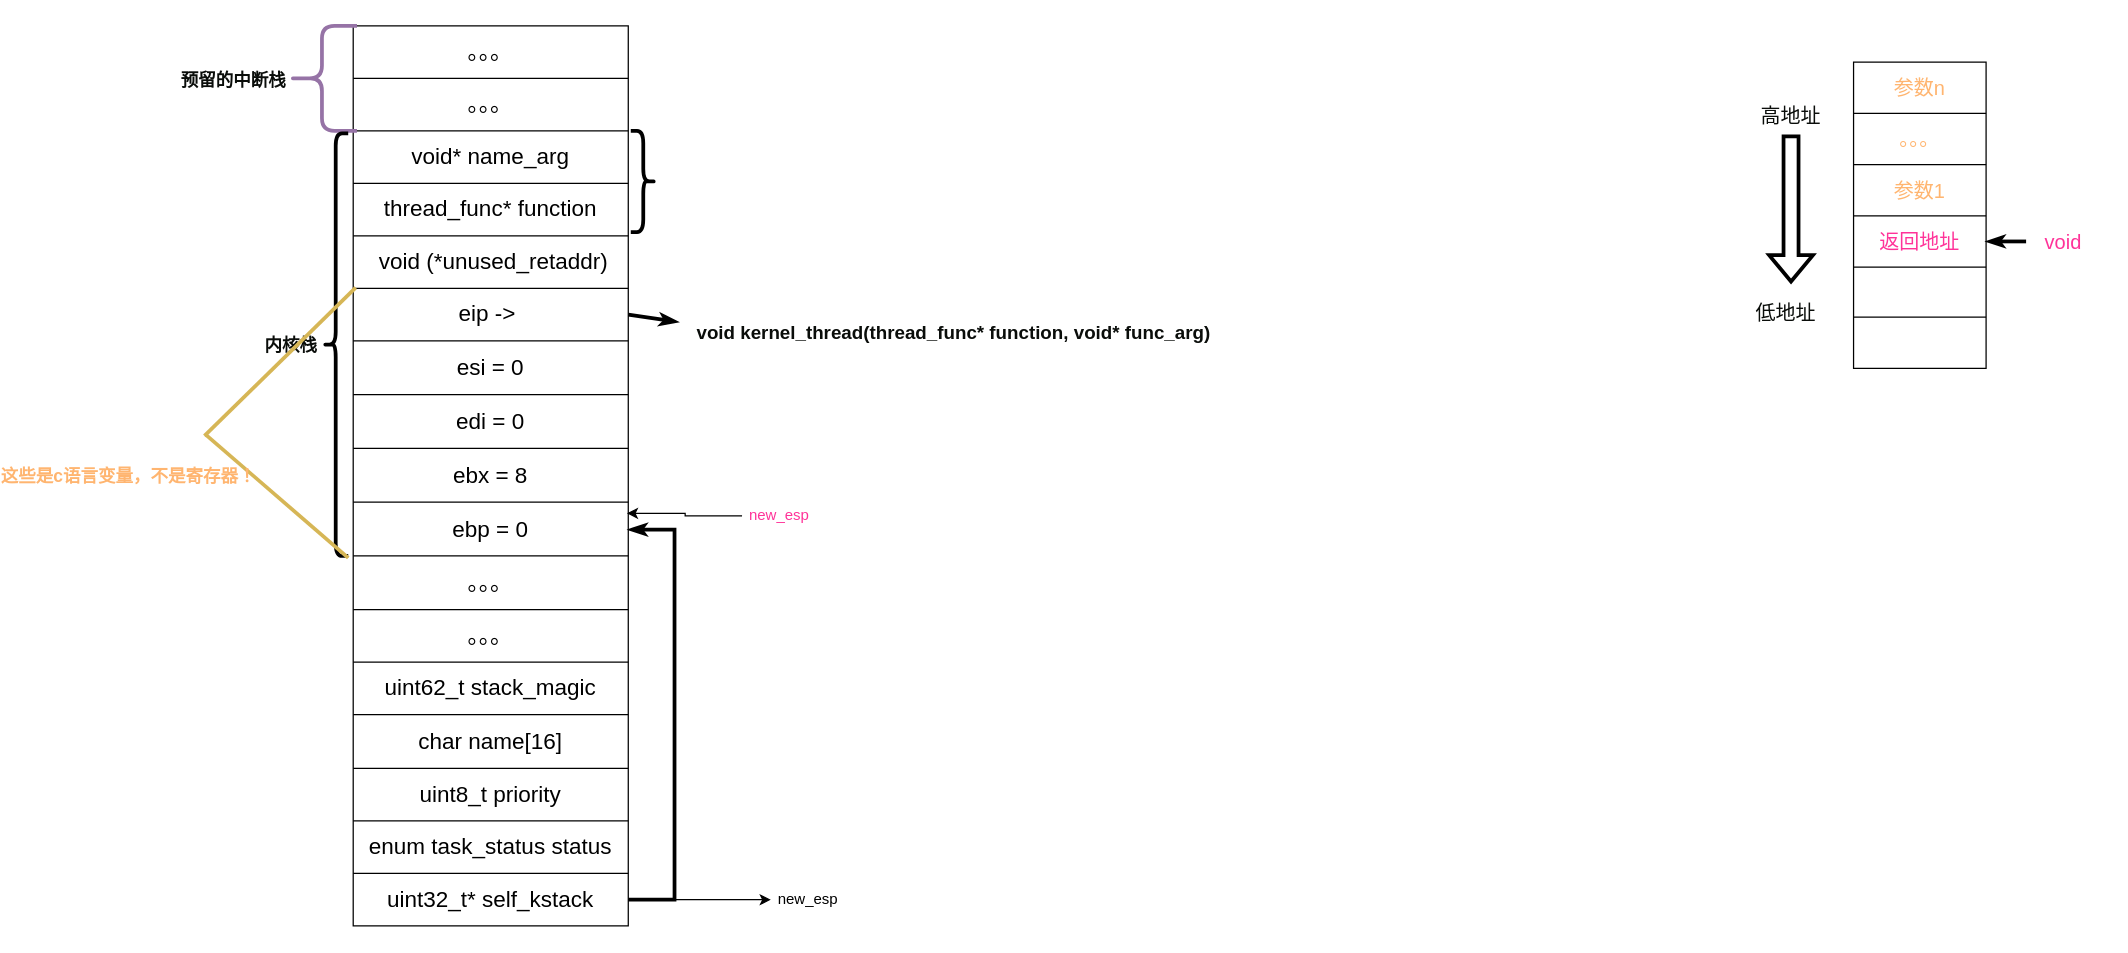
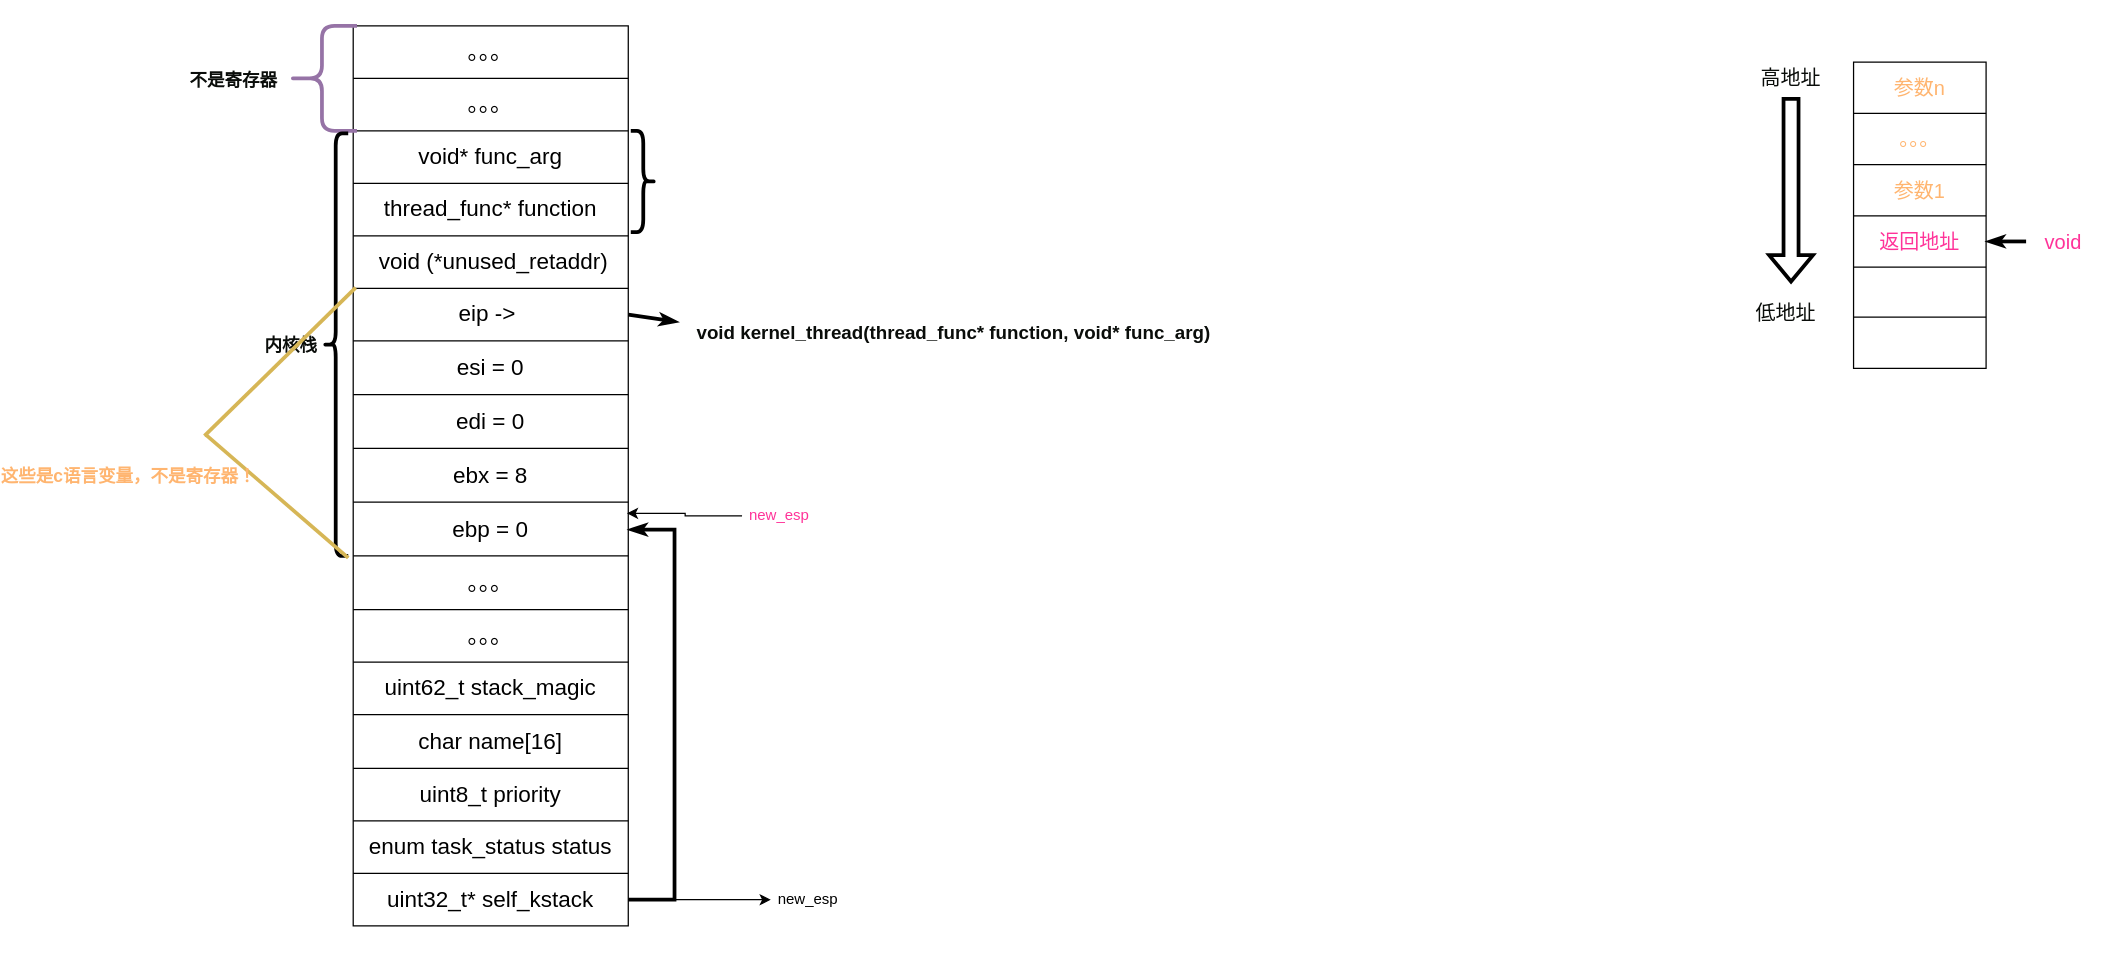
node "预留的中断栈": label "预留的中断栈" -> "不是寄存器"
node "高地址": moved (1791, 116) -> (1791, 78)
node "void* name_arg": label "void* name_arg" -> "void* func_arg"
